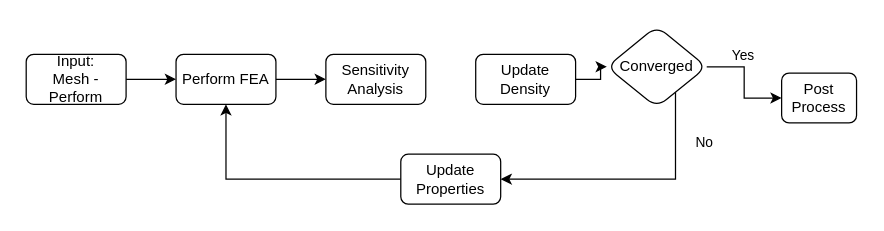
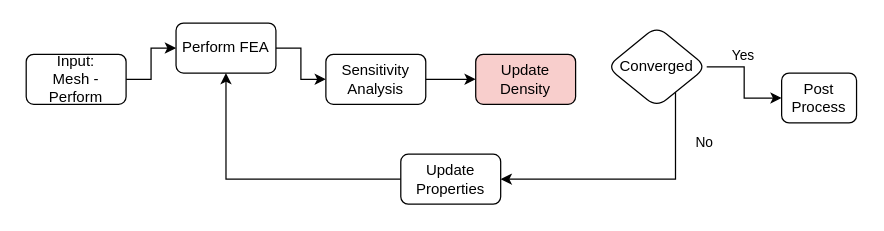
node "Perform FEA": moved (226, 79) -> (226, 48)
edge "Sensitivity Analysis" -> "Update Density": added
node "Update Density": fillcolor #ffffff -> #f8cecc
edge "Update Density" -> "Converged": removed
